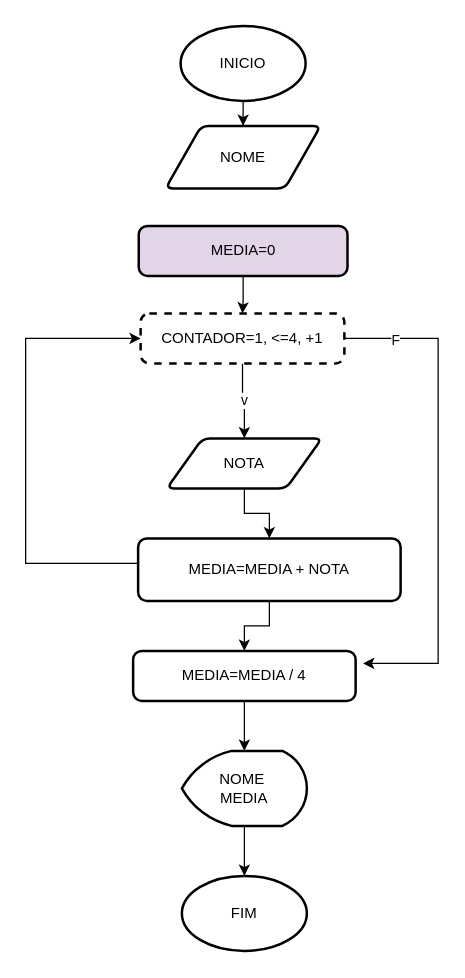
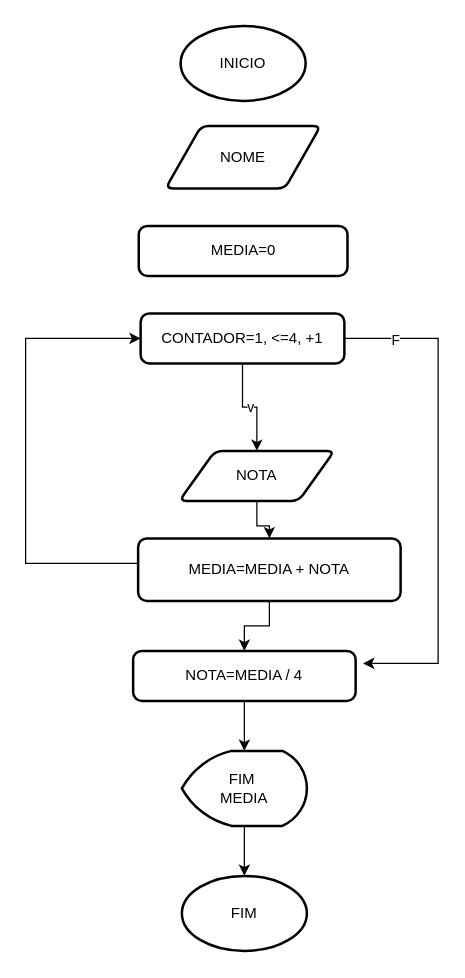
edge "INICIO" -> "NOME": removed
node "MEDIA=0": fillcolor #e1d5e7 -> #ffffff
edge "MEDIA=0" -> "CONTADOR=1, <=4, +1": removed
node "CONTADOR=1, <=4, +1": style dashed -> solid
node "NOTA": moved (244, 463) -> (257, 476)
node "MEDIA=MEDIA / 4": label "MEDIA=MEDIA / 4" -> "NOTA=MEDIA / 4"
node "NOME MEDIA": label "NOME MEDIA" -> "FIM MEDIA"
